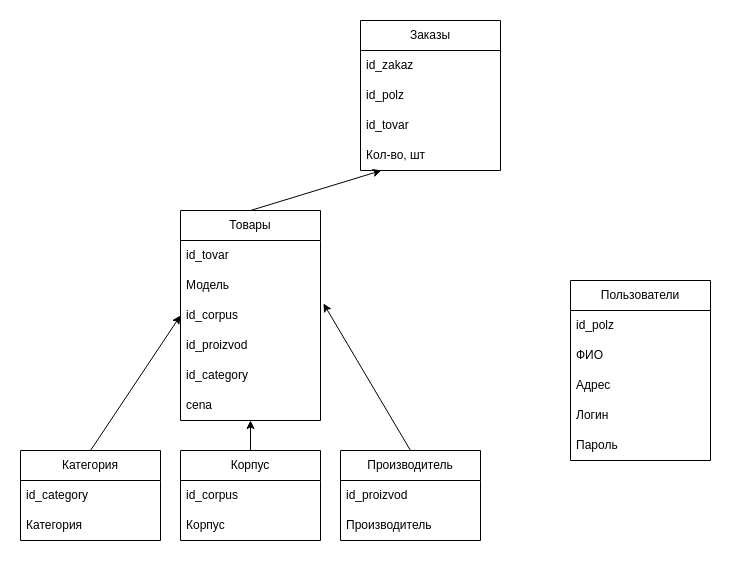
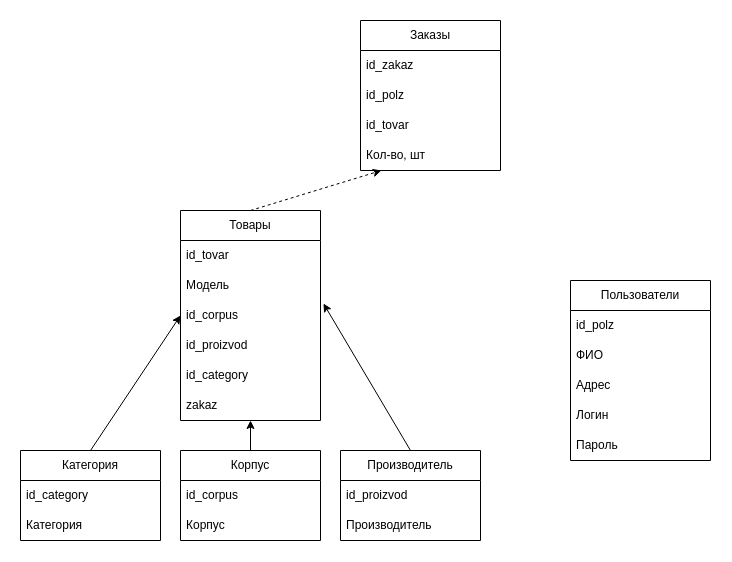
edge "Товары" -> "Кол-во, шт": style solid -> dashed
node "cena": label "cena" -> "zakaz"
